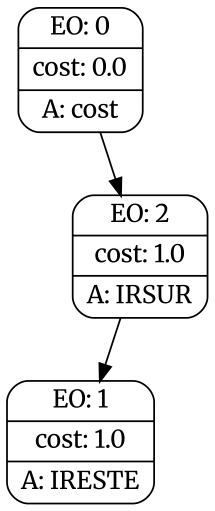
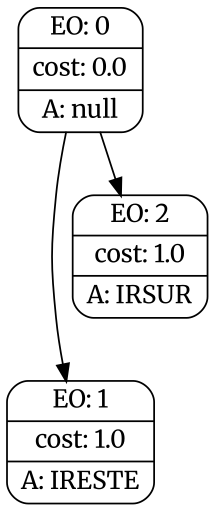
node "EO: 0": text "A: cost" -> "A: null"
edge "EO: 2" -> "EO: 1": now "EO: 0" -> "EO: 1"
